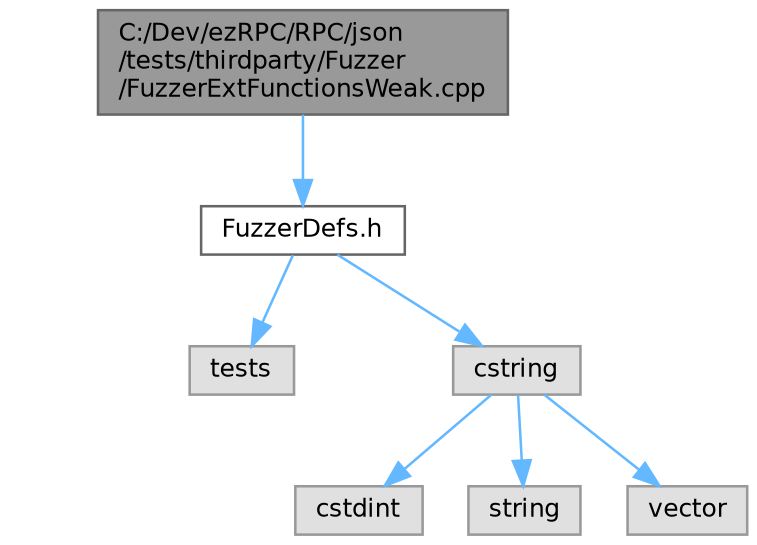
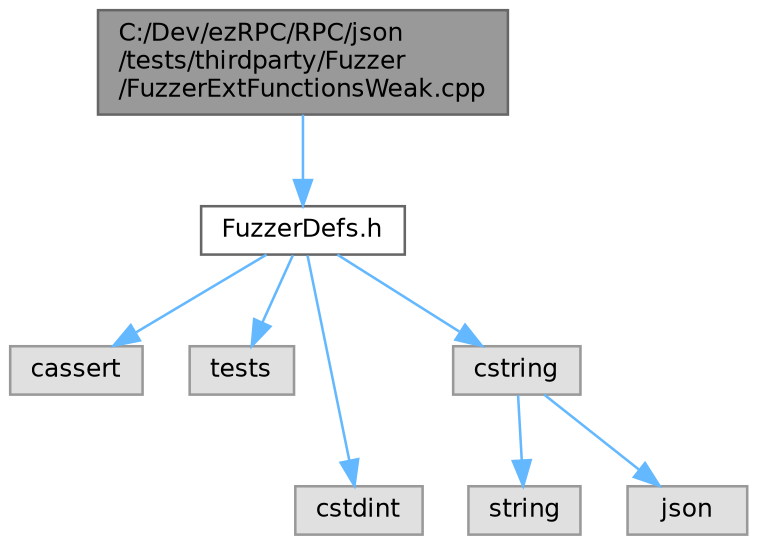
node "cassert": added
edge "cstring" -> "cstdint": now "FuzzerDefs.h" -> "cstdint"
node "vector": label "vector" -> "json"
